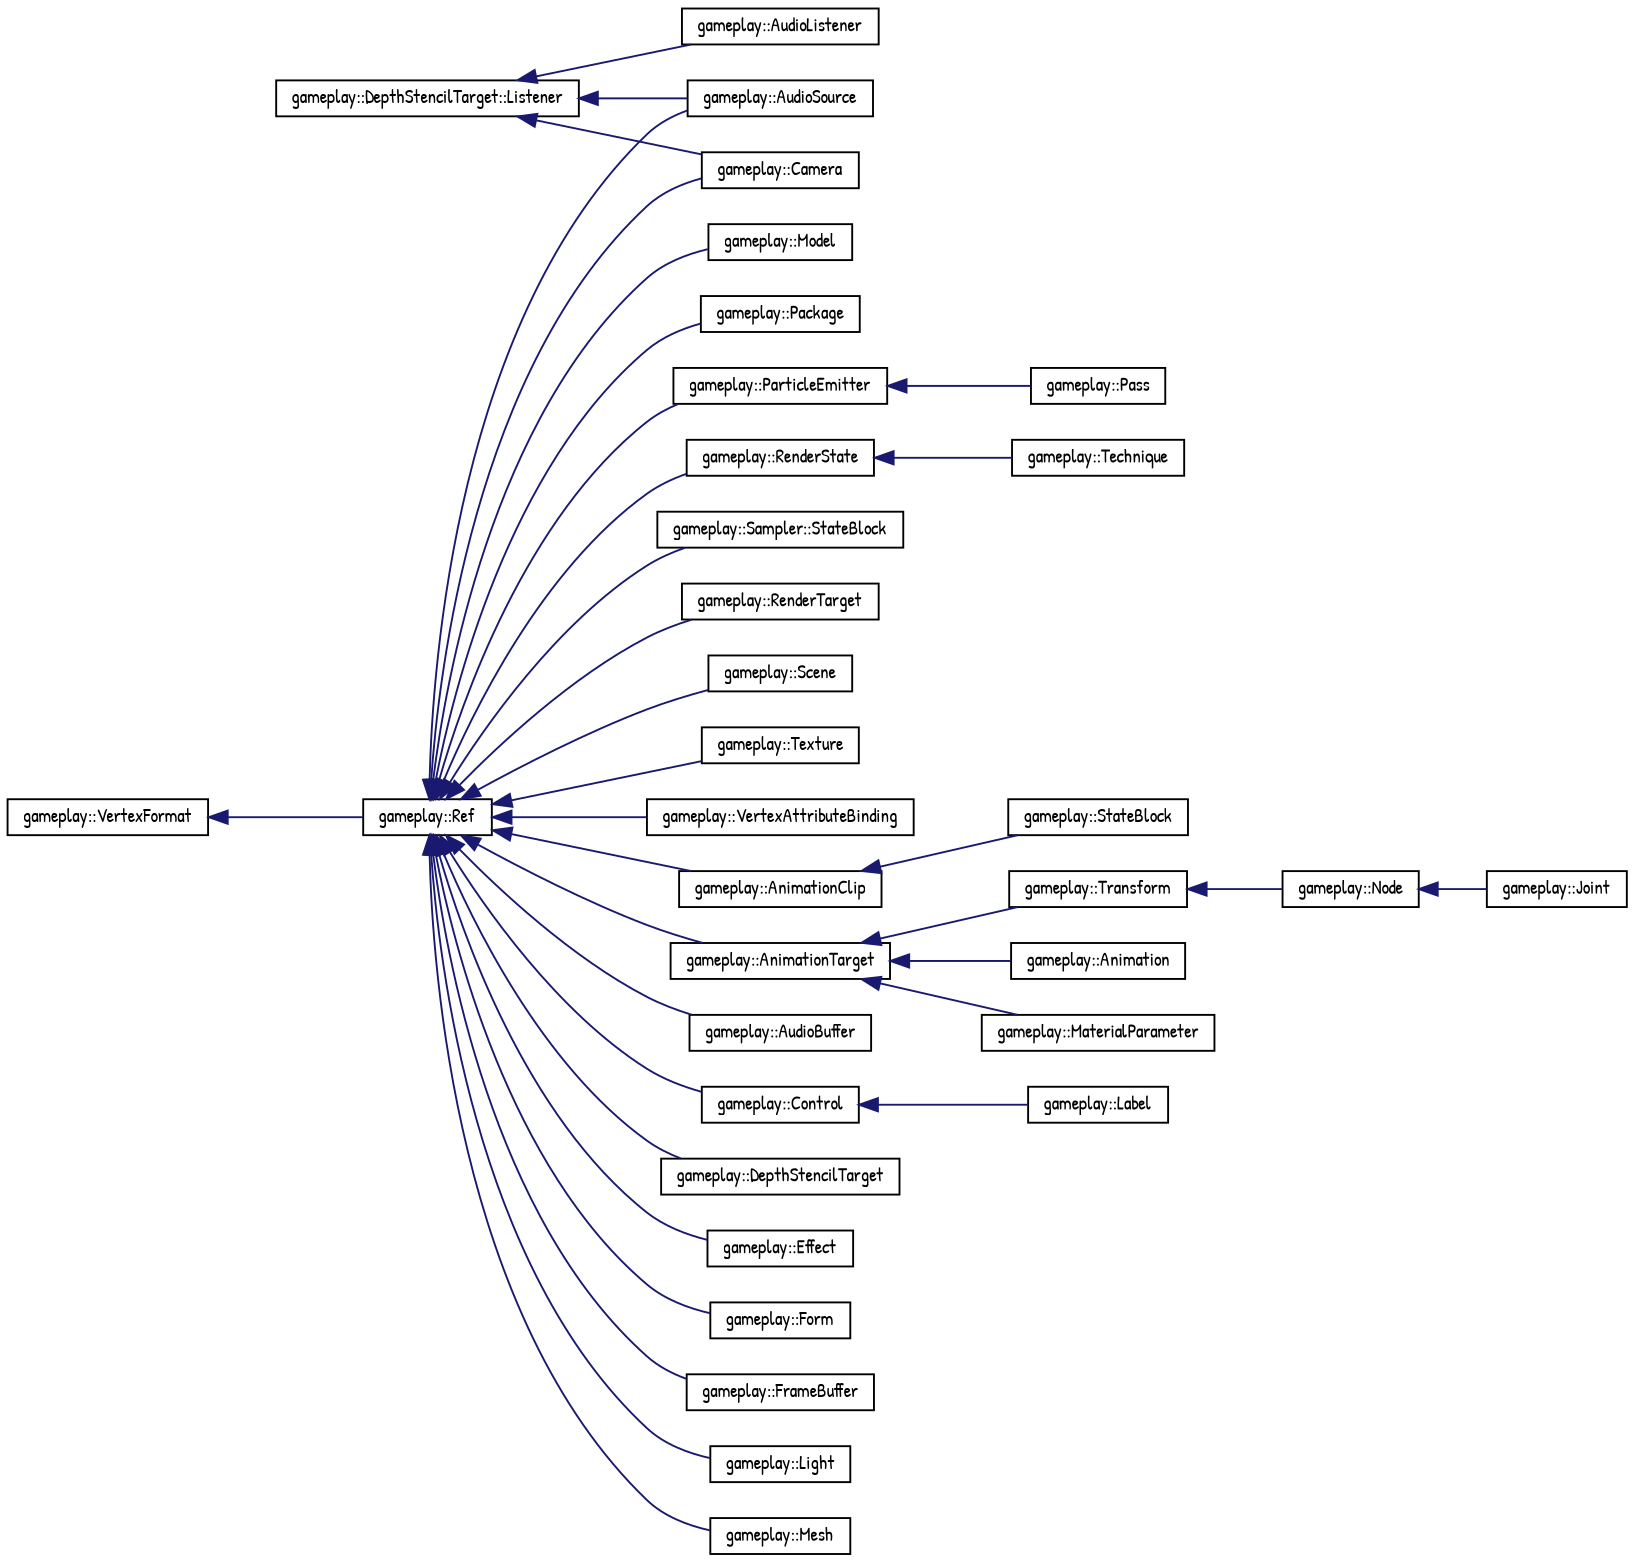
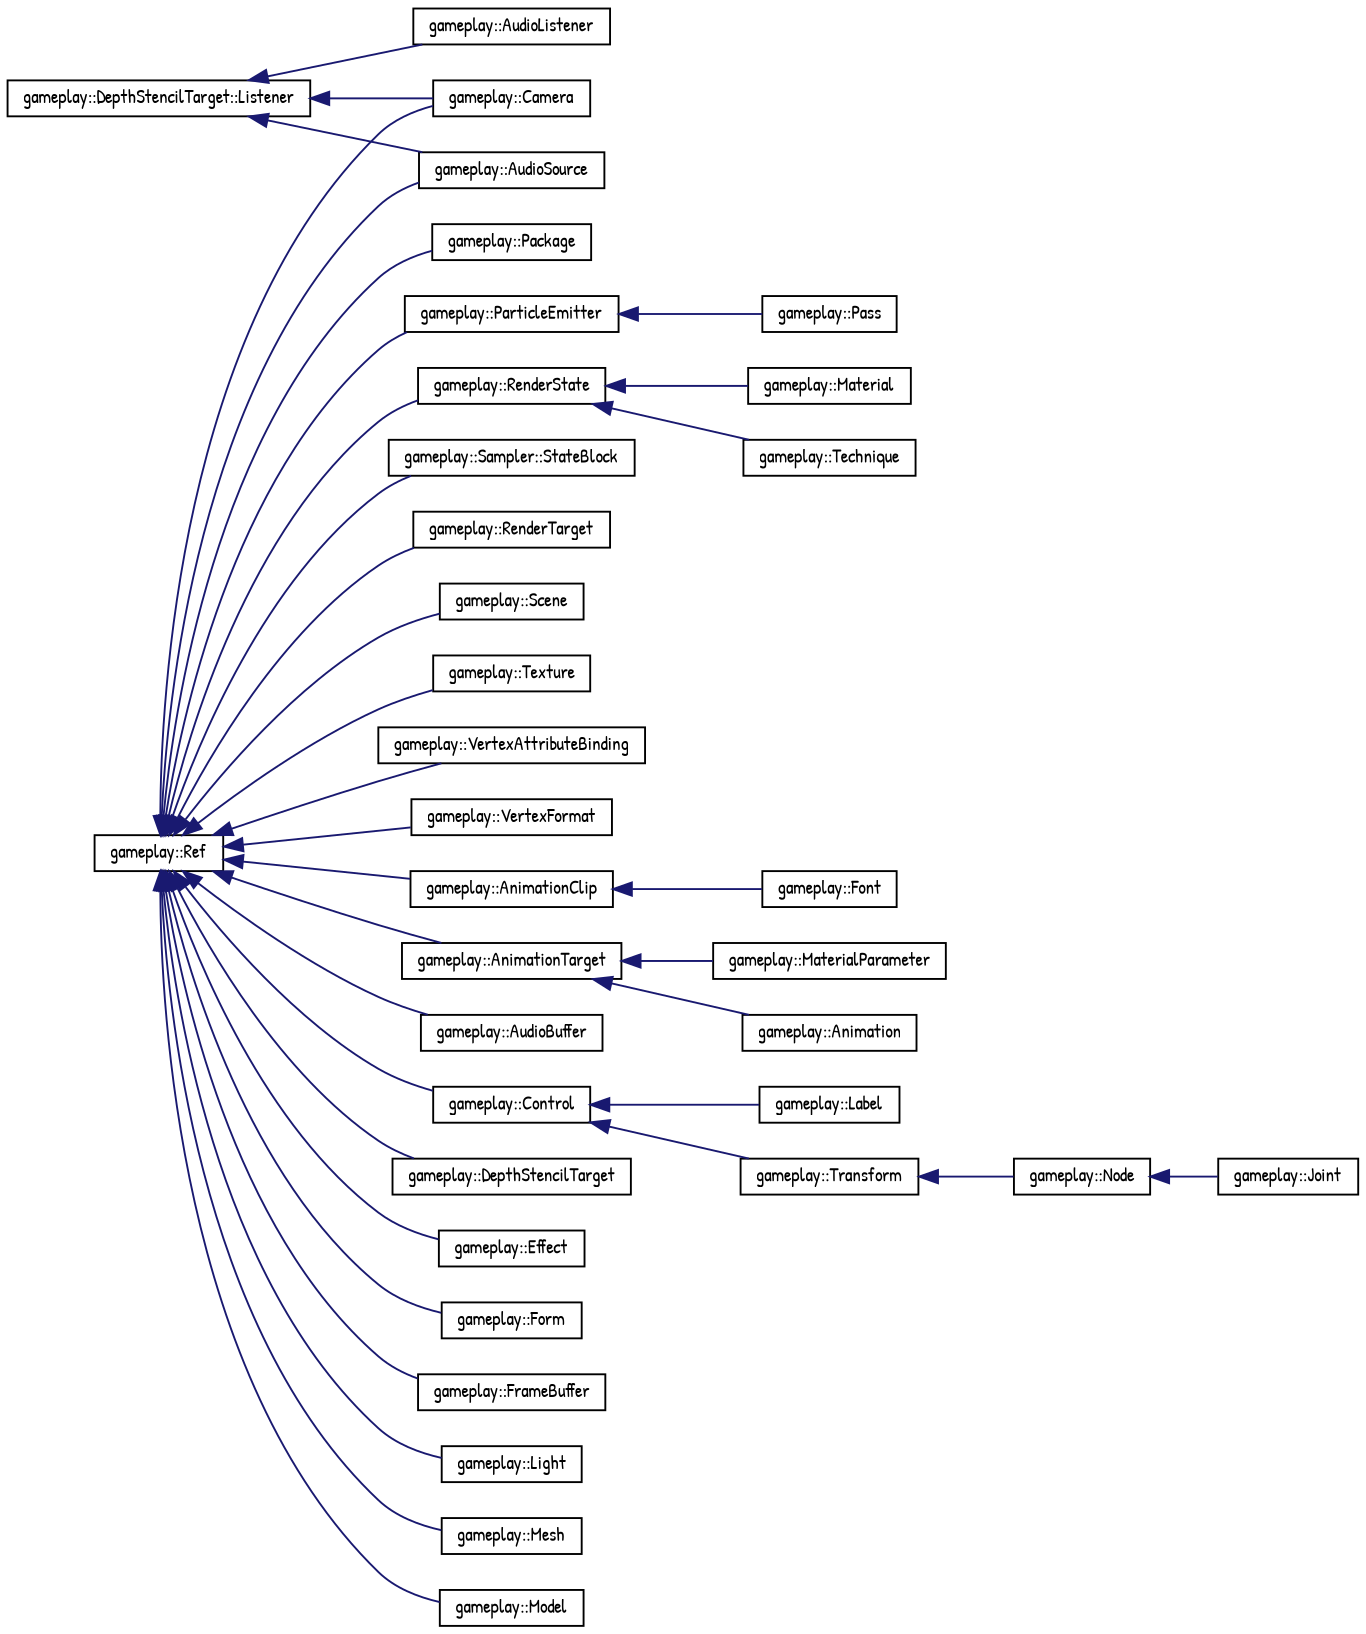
node "gameplay::Material": added
edge "gameplay::Ref" -> "gameplay::VertexFormat": reversed
node "gameplay::StateBlock": label "gameplay::StateBlock" -> "gameplay::Font"
edge "gameplay::Transform" -> "gameplay::AnimationTarget": now "gameplay::Transform" -> "gameplay::Control"
